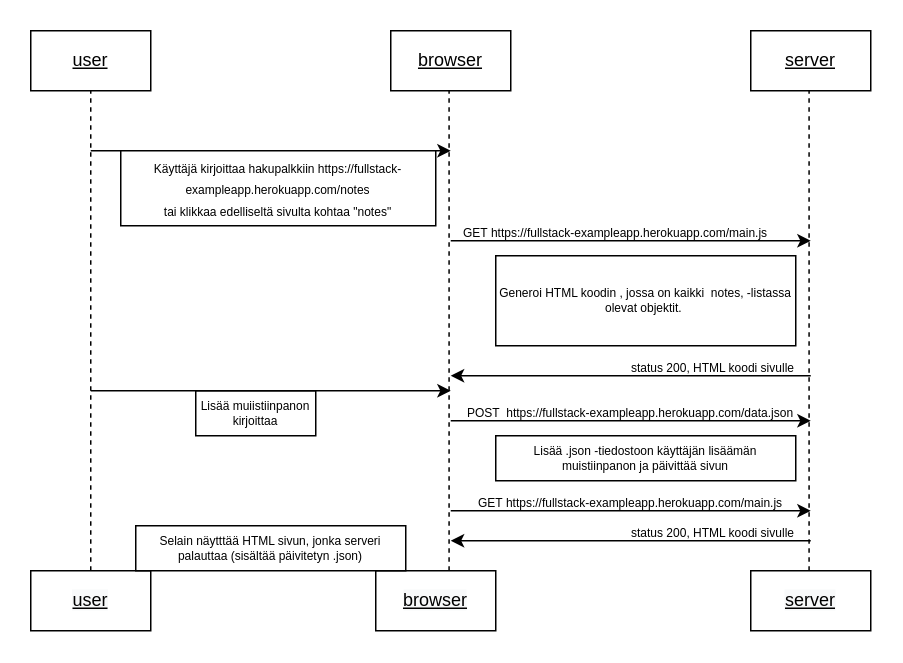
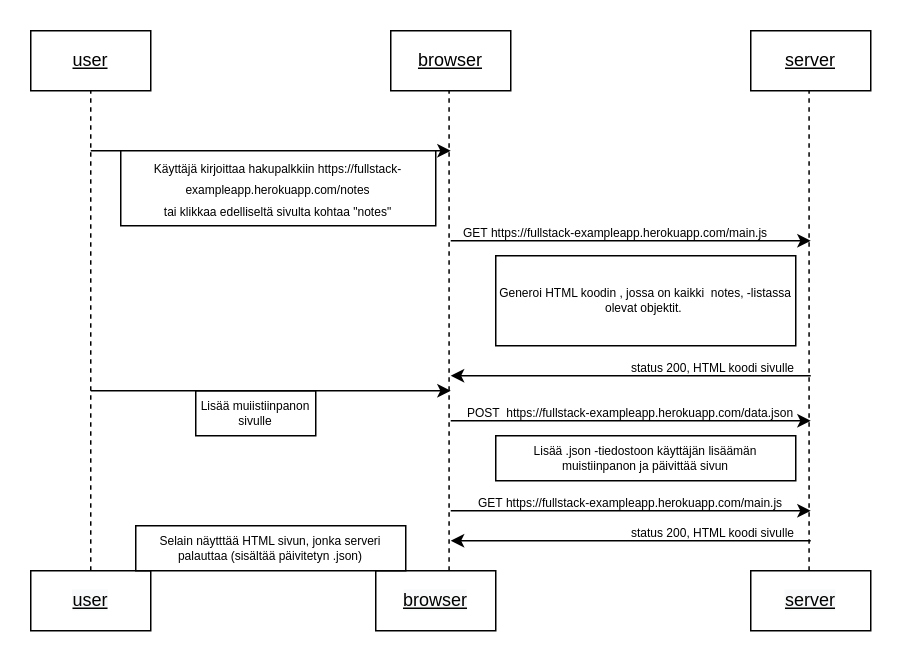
node "Lisää muiistiinpanon kirjoittaa": label "Lisää muiistiinpanon kirjoittaa" -> "Lisää muiistiinpanon sivulle"
